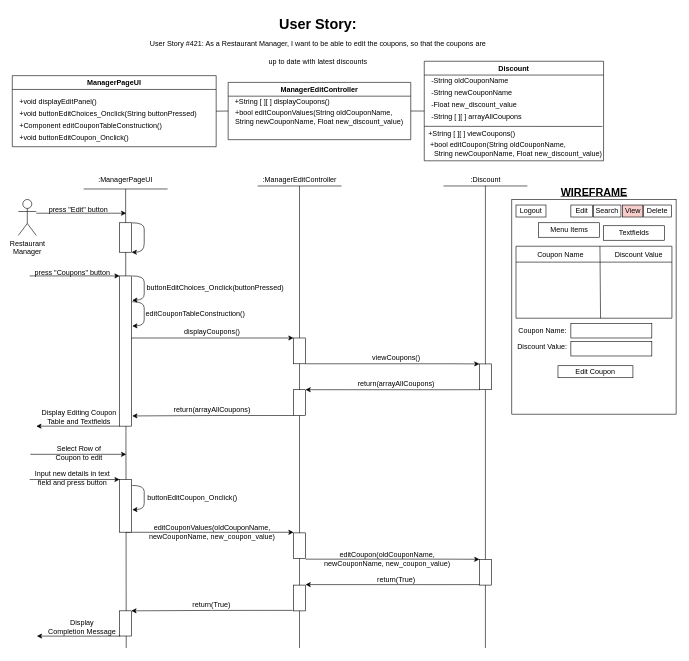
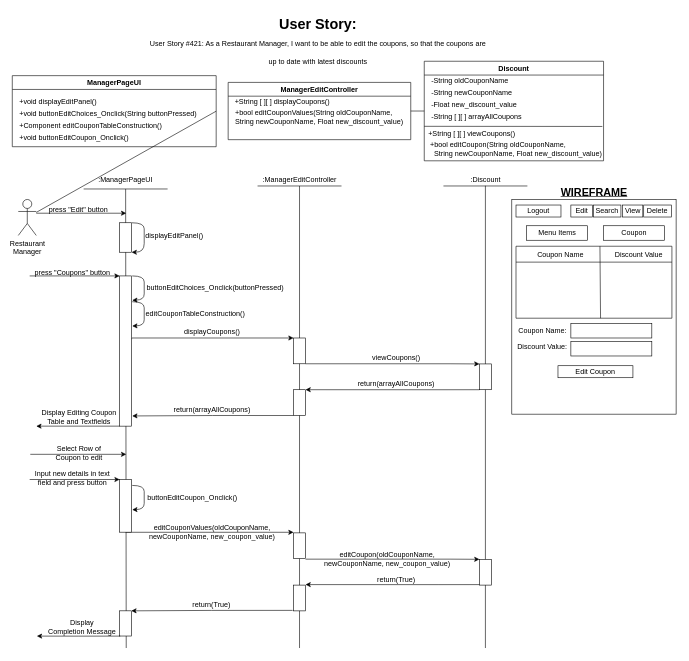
edge "ManagerEditController" -- "ManagerPageUI": now "Restaurant Manager" -- "ManagerPageUI"
node "Logout": size 30x12 -> 45x12
node "View": fillcolor #f8cecc -> #ffffff
node "Menu Items": moved (569, 230) -> (557, 233)
node "Textfields": label "Textfields" -> "Coupon"
node "displayEditPanel()": added
